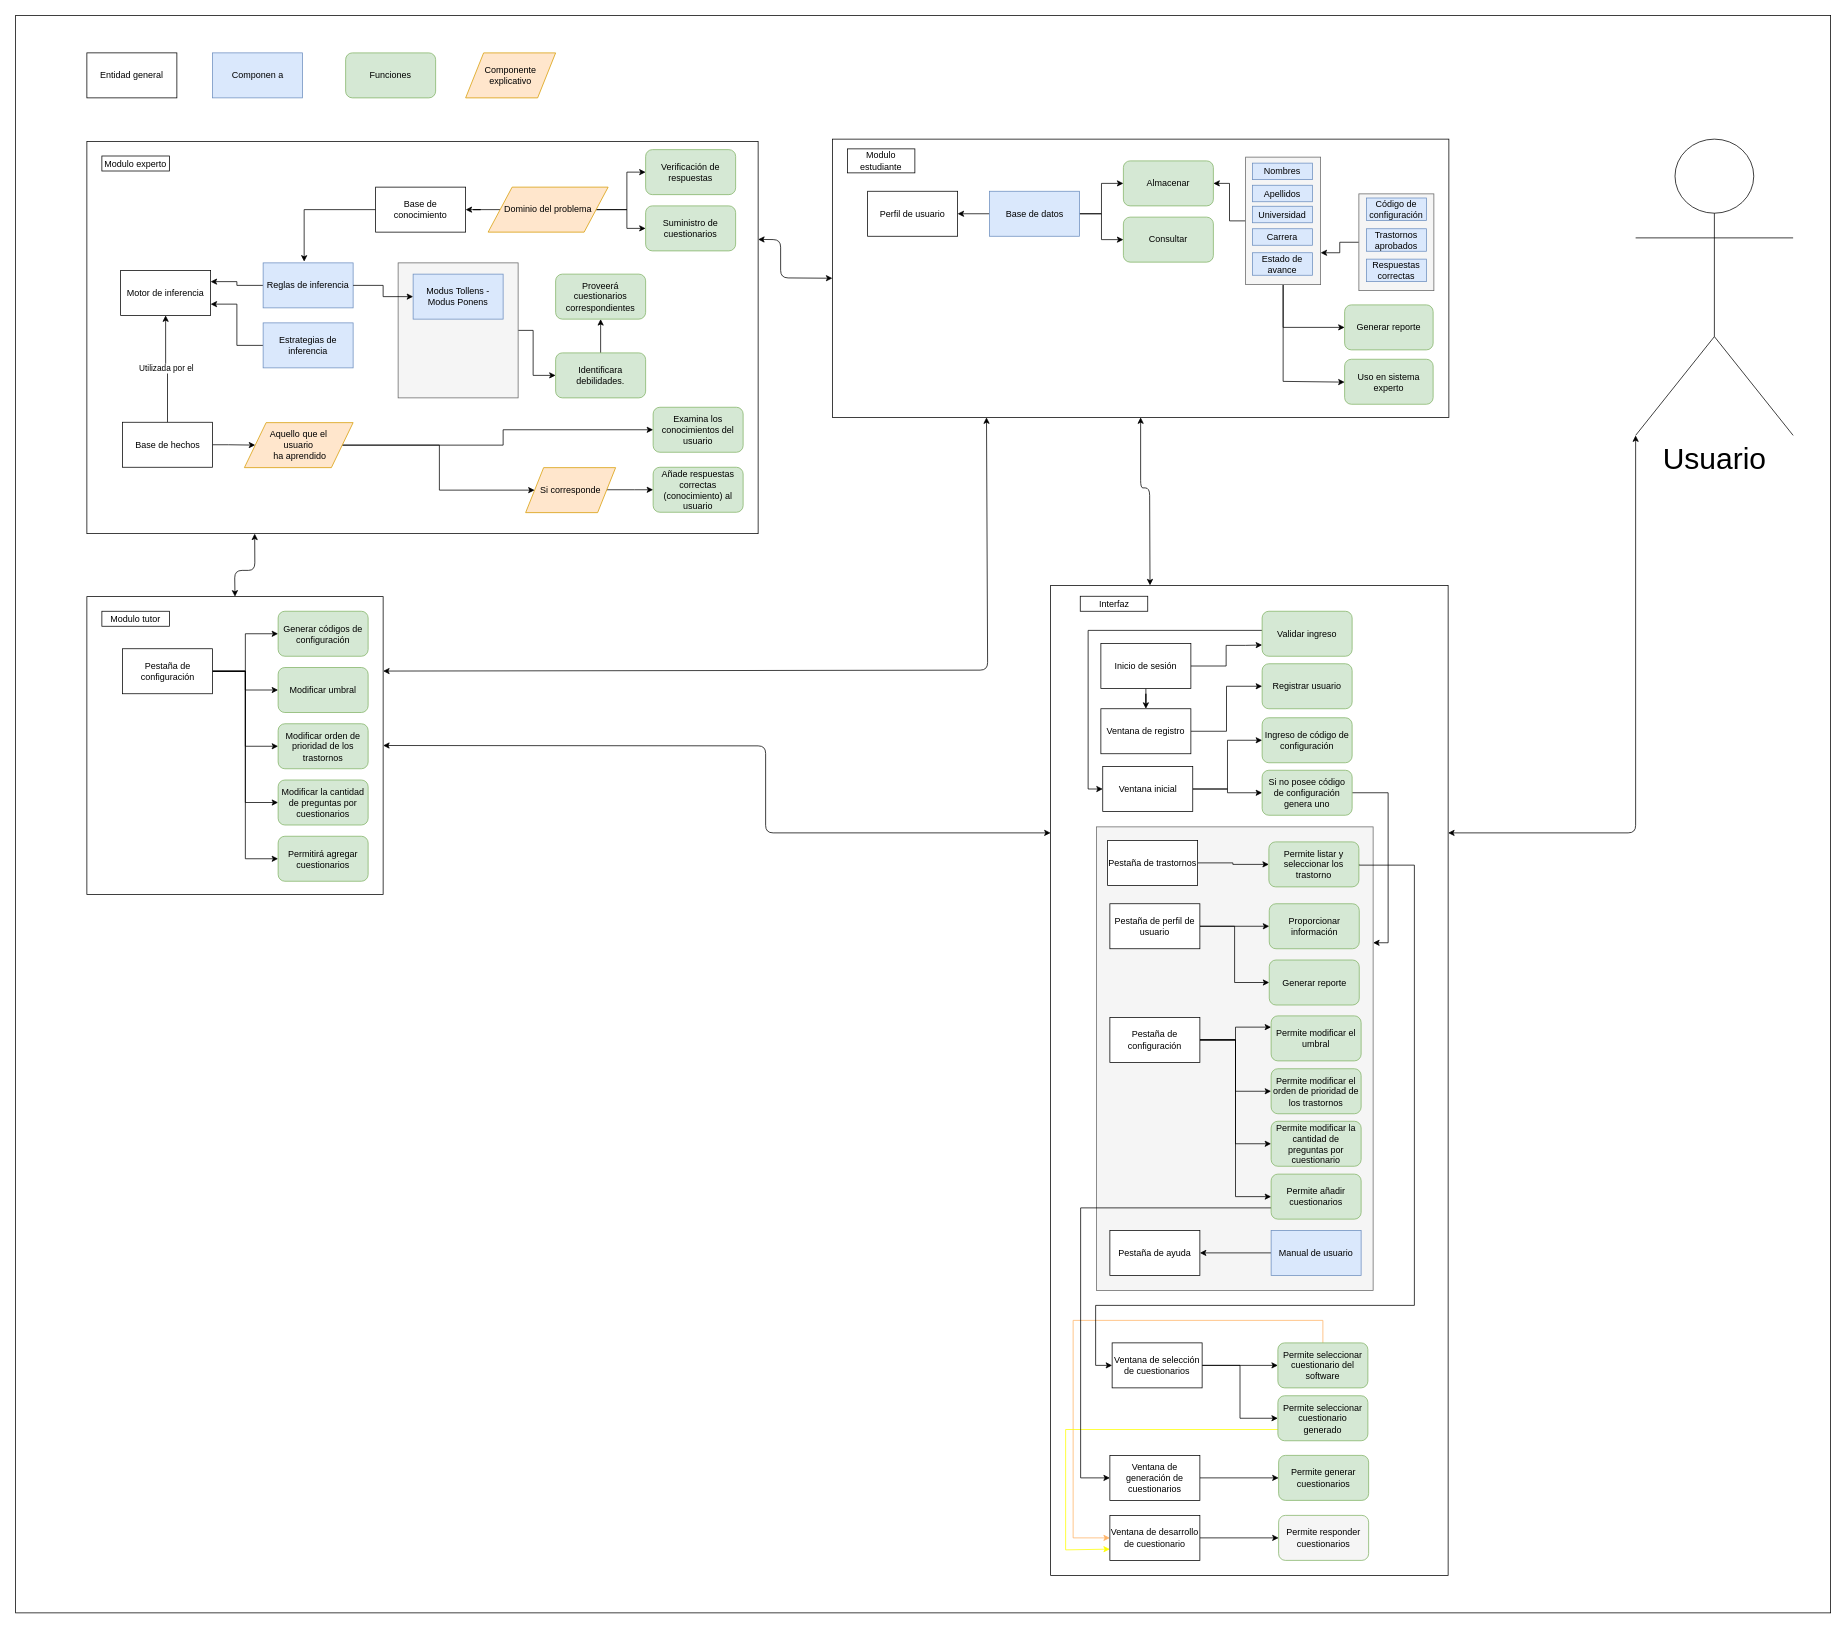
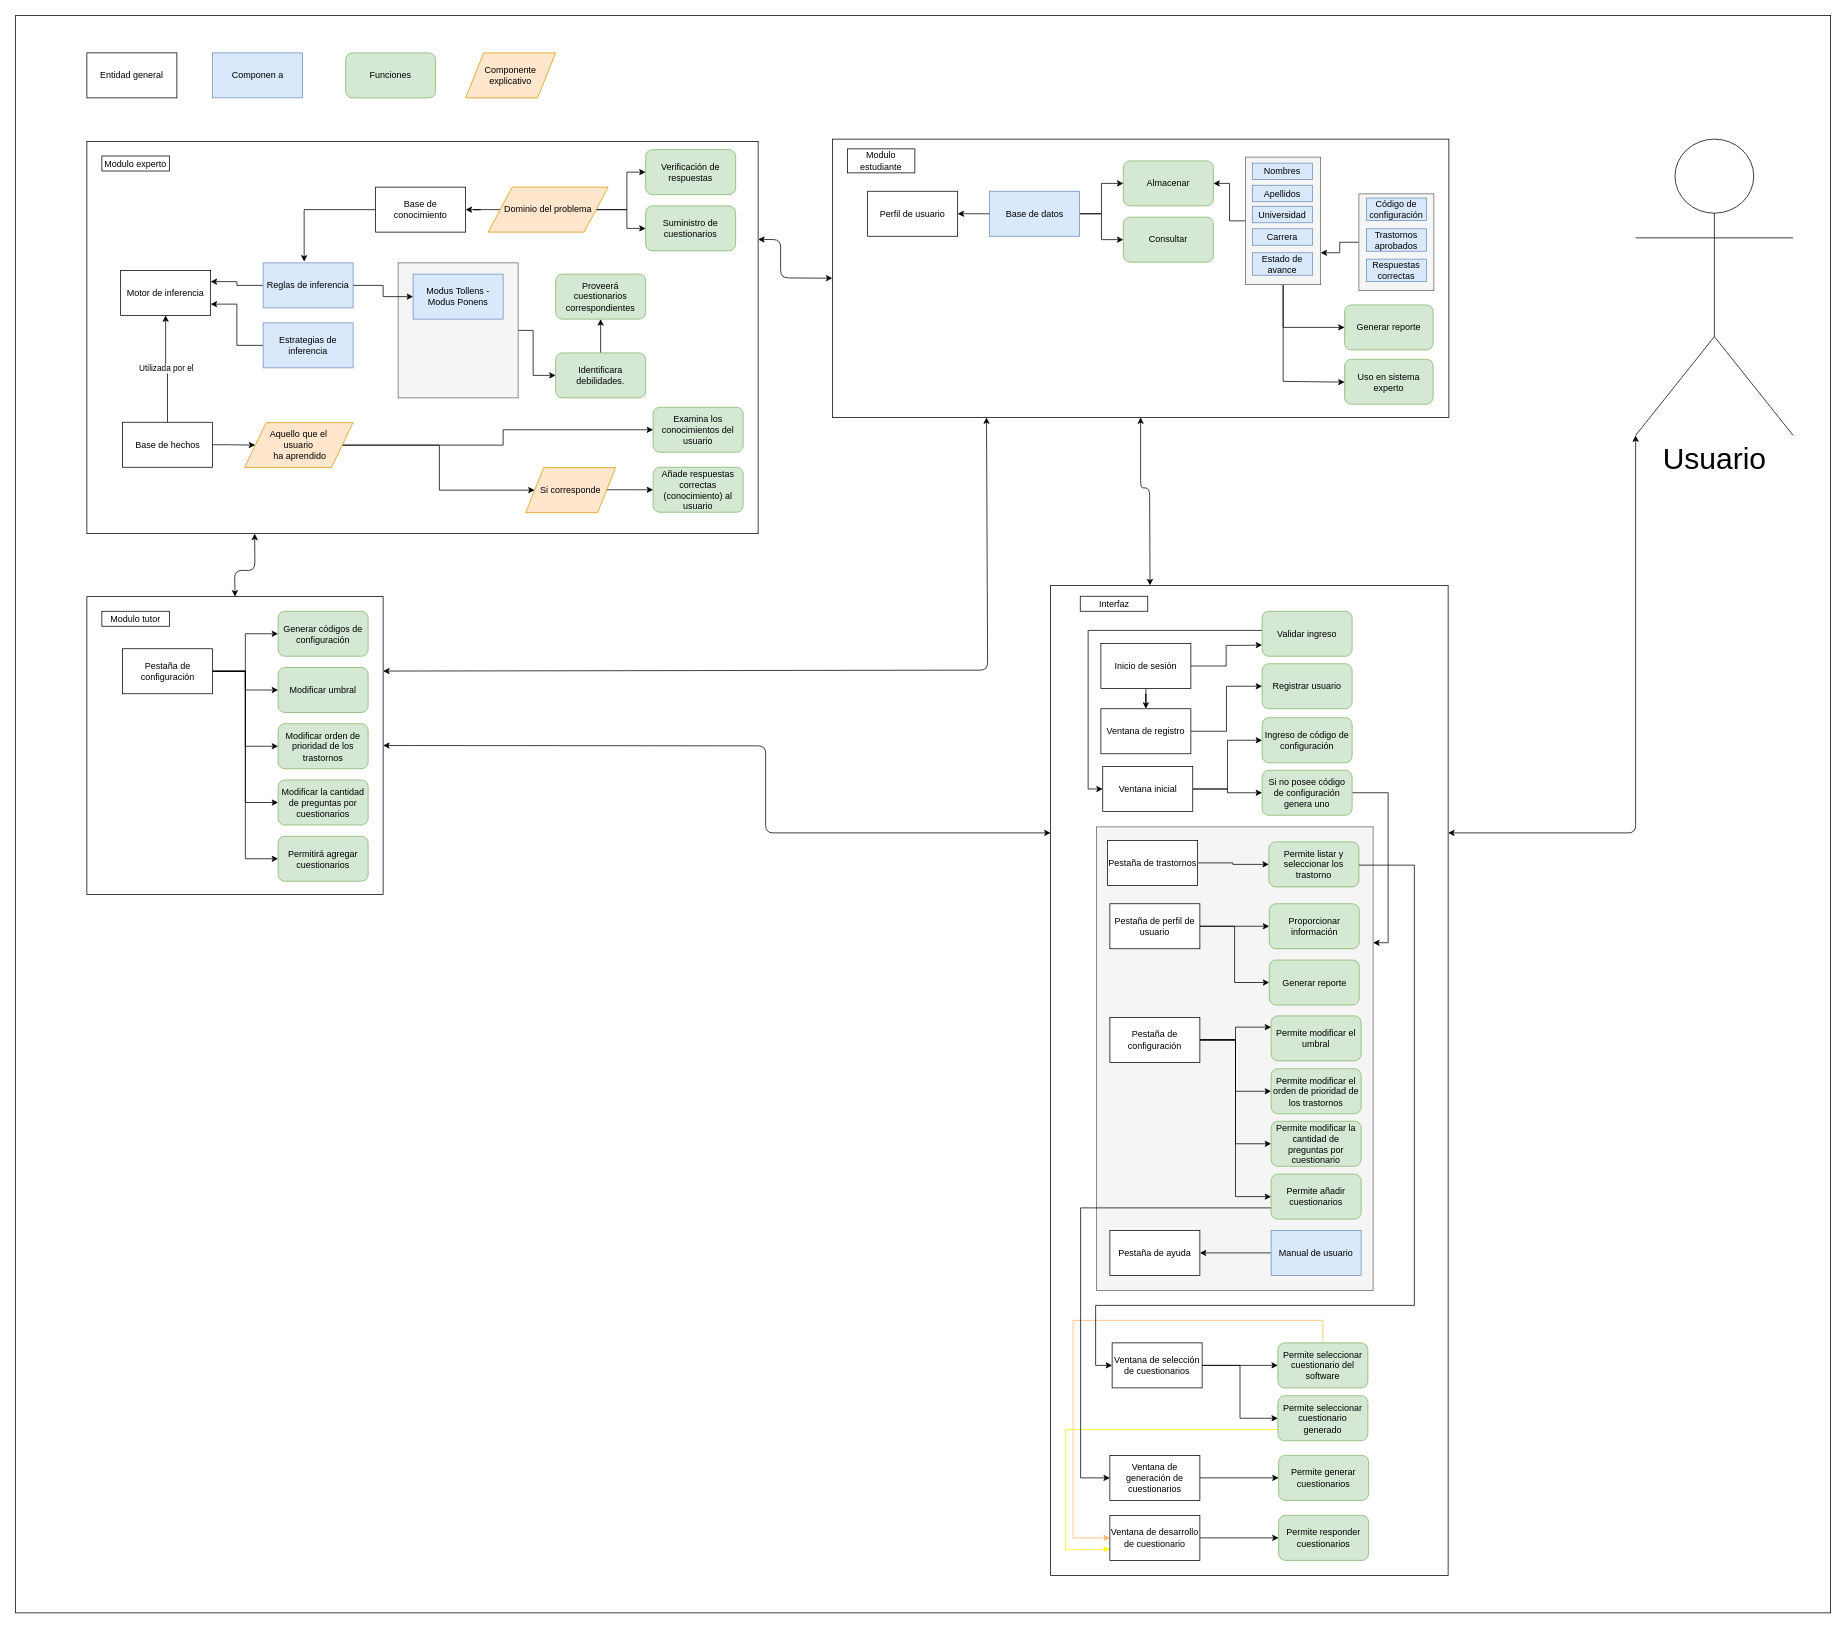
node "Permite responder cuestionarios": fillcolor #f5f5f5 -> #d5e8d4
